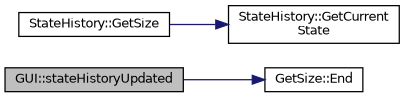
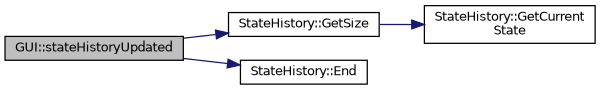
edge "GUI::stateHistoryUpdated" -> "StateHistory::GetSize": added
node "GetSize::End": label "GetSize::End" -> "StateHistory::End"
